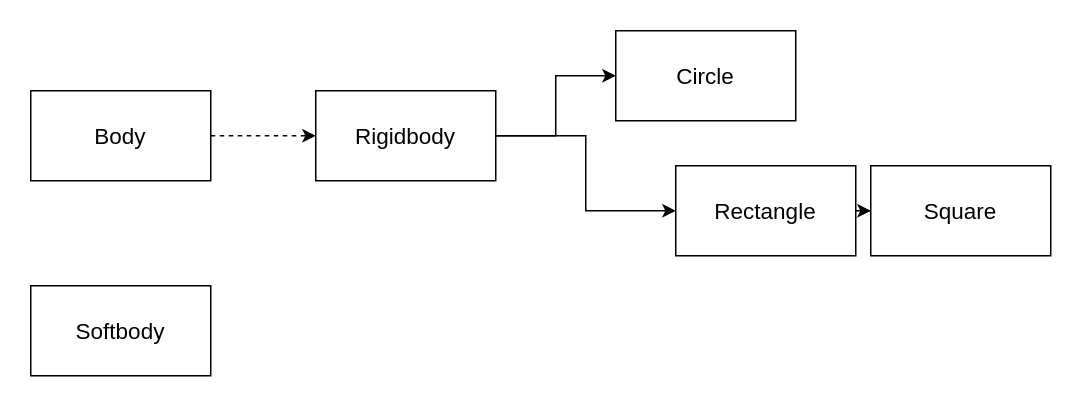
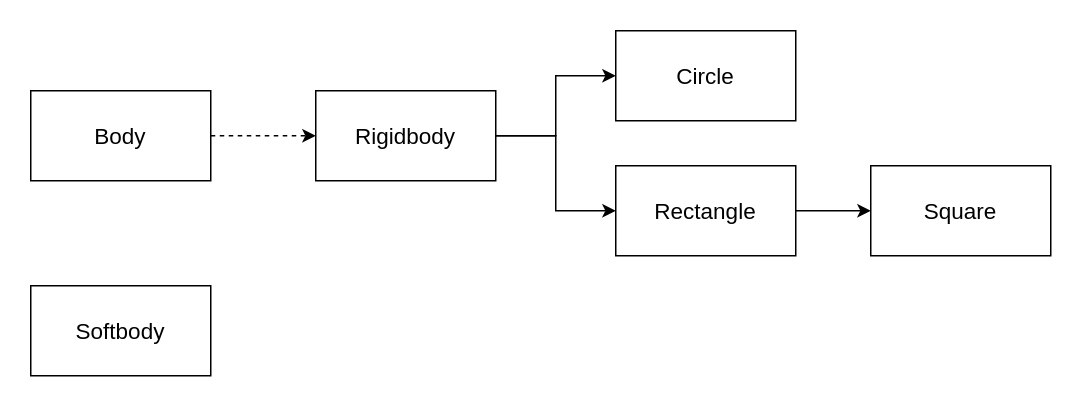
node "Rectangle": moved (766, 211) -> (706, 211)
